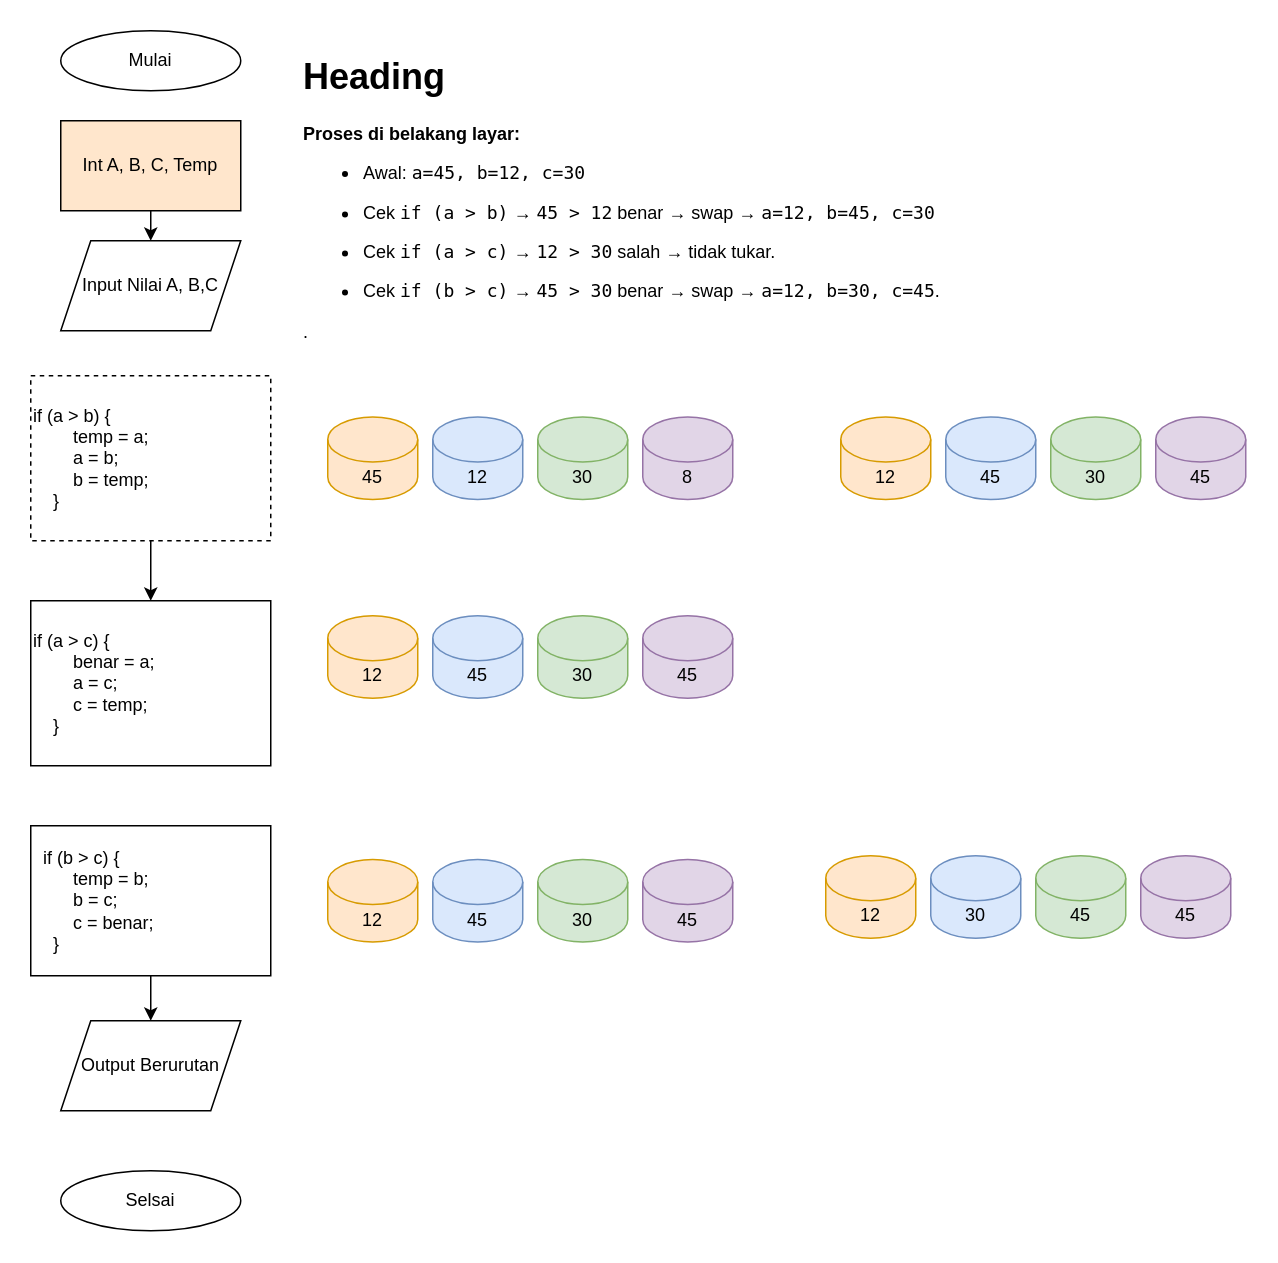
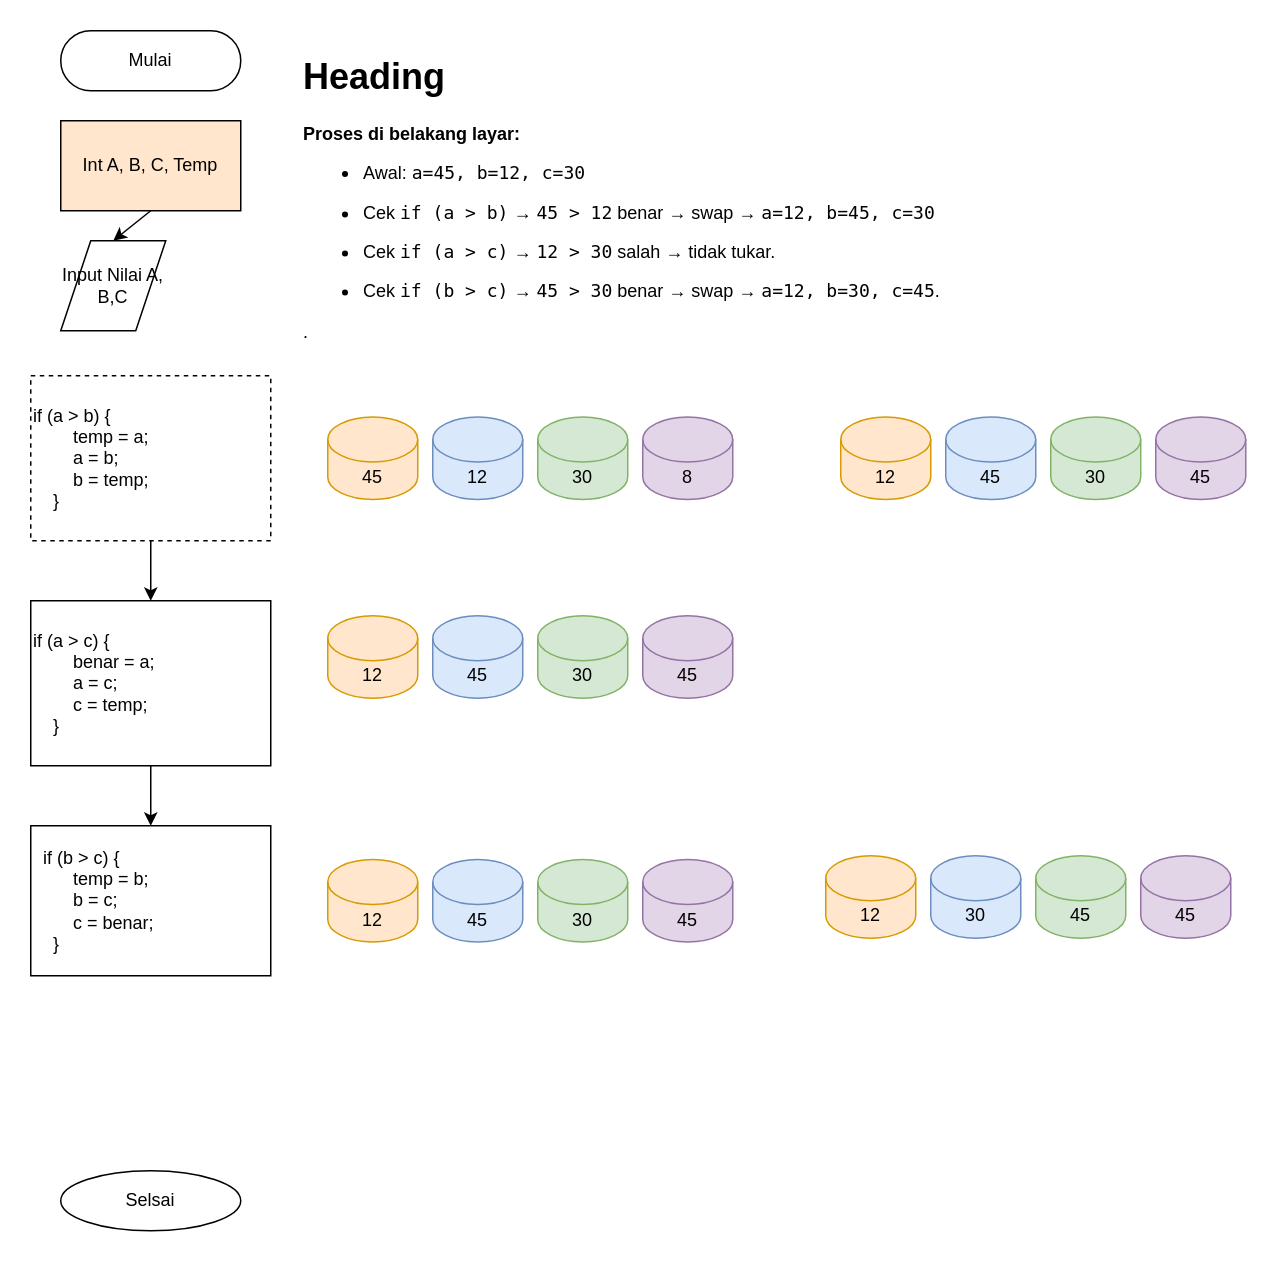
node "Mulai": shape ellipse -> rounded rectangle
node "Input Nilai A, B,C": size 180x90 -> 105x90
edge "if (a > c) { benar = a; a = c; c = temp; }" -> "if (b > c) { temp = b; b = c; c = benar; }": added
edge "if (b > c) { temp = b; b = c; c = benar; }" -> "Output Berurutan": removed
node "Output Berurutan": removed
